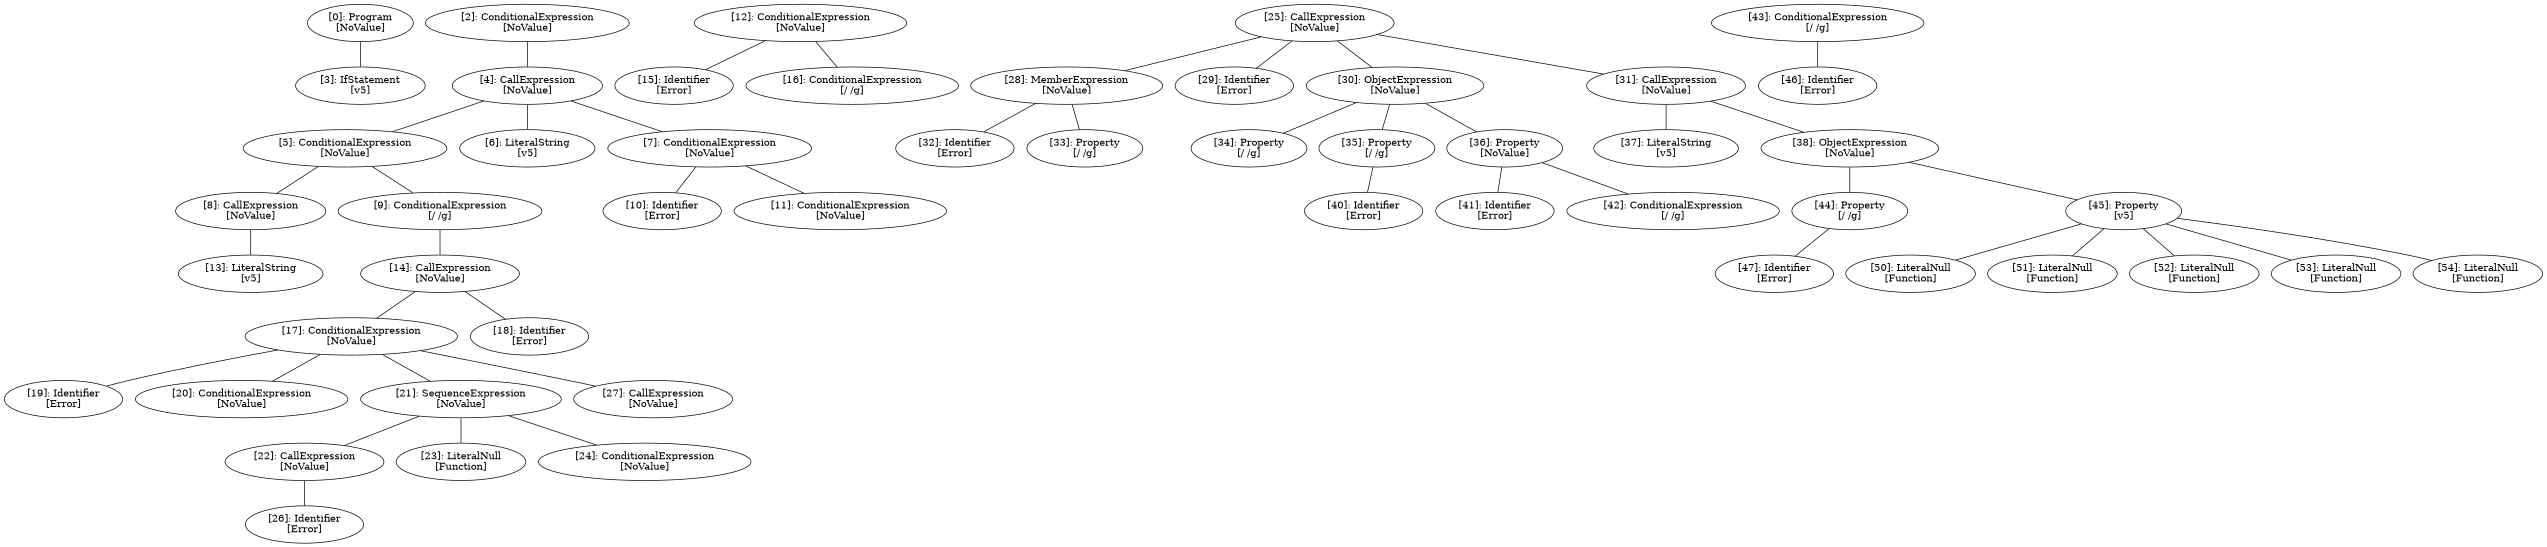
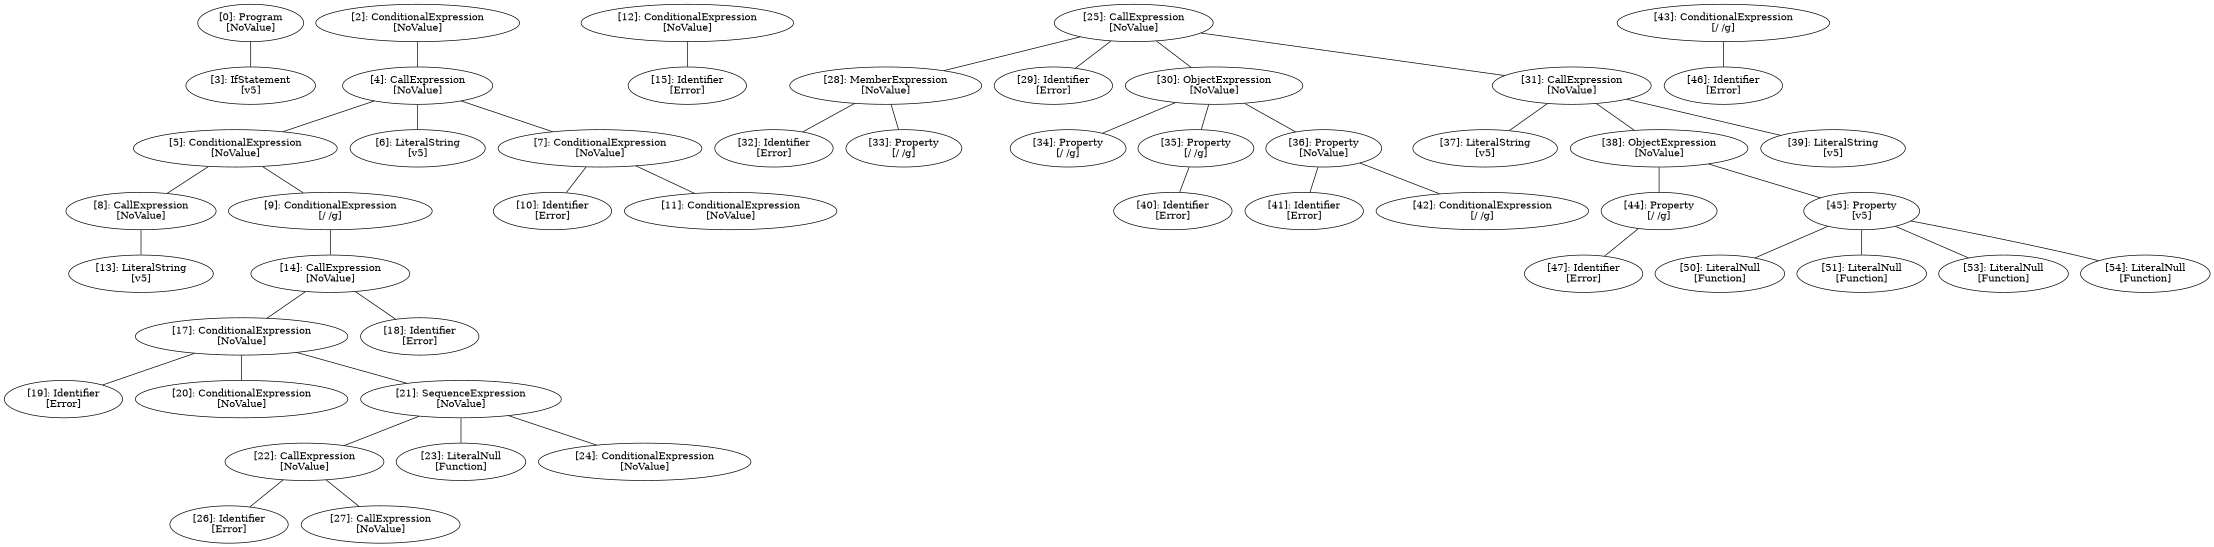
node "[16]: ConditionalExpression [/ /g]": removed
node "[39]: LiteralString [v5]": added
node "[52]: LiteralNull [Function]": removed
edge "[17]: ConditionalExpression [NoValue]" -- "[27]: CallExpression [NoValue]": now "[22]: CallExpression [NoValue]" -- "[27]: CallExpression [NoValue]"
